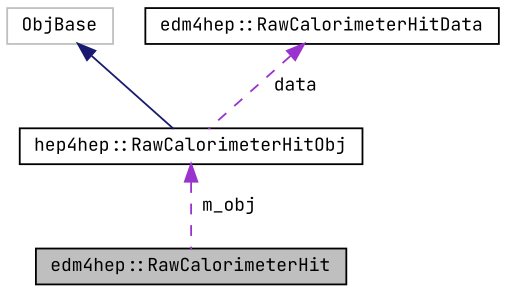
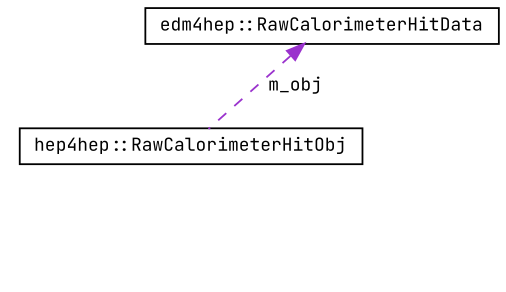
node "ObjBase": removed
edge "hep4hep::RawCalorimeterHitObj" -> "edm4hep::RawCalorimeterHitData": label " data" -> " m_obj"
node "edm4hep::RawCalorimeterHit": removed
